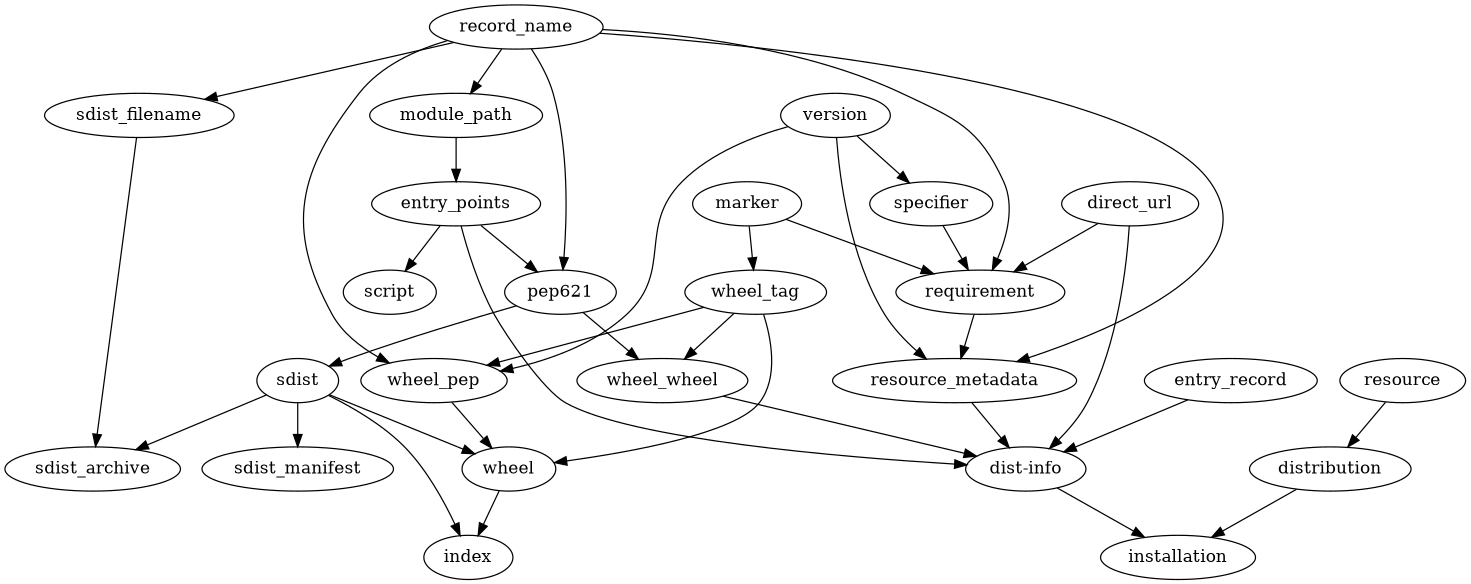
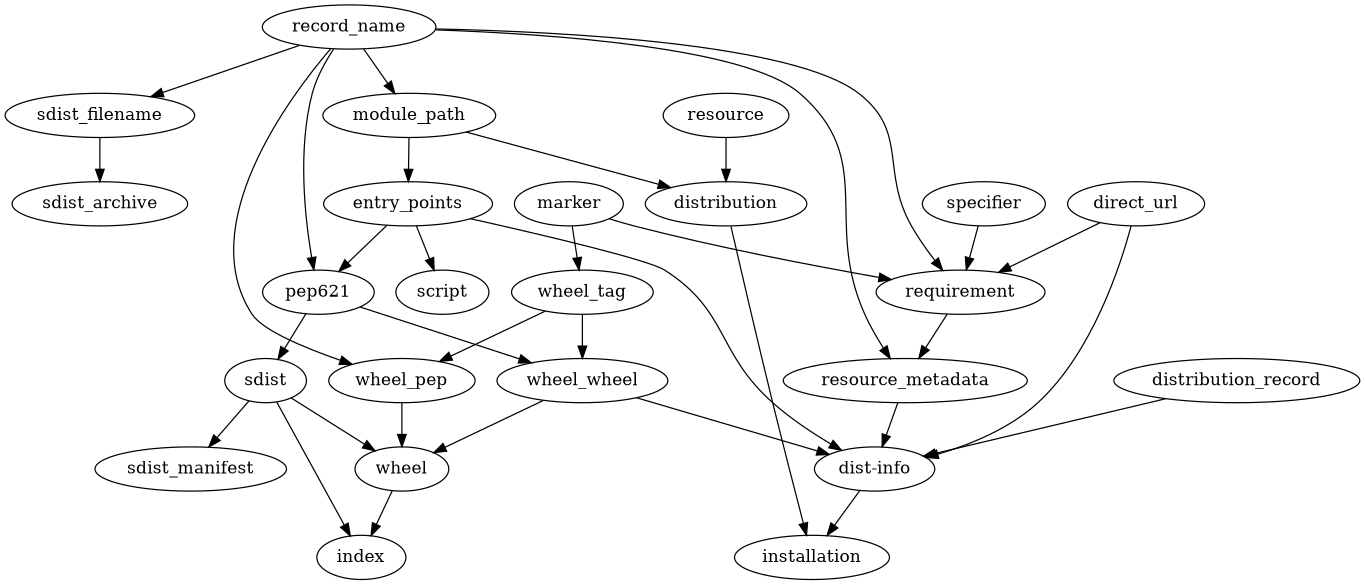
node "version": removed
edge "module_path" -> "distribution": added
node "entry_record": label "entry_record" -> "distribution_record"
edge "sdist" -> "sdist_archive": removed
edge "wheel_tag" -> "wheel": now "wheel_wheel" -> "wheel"
